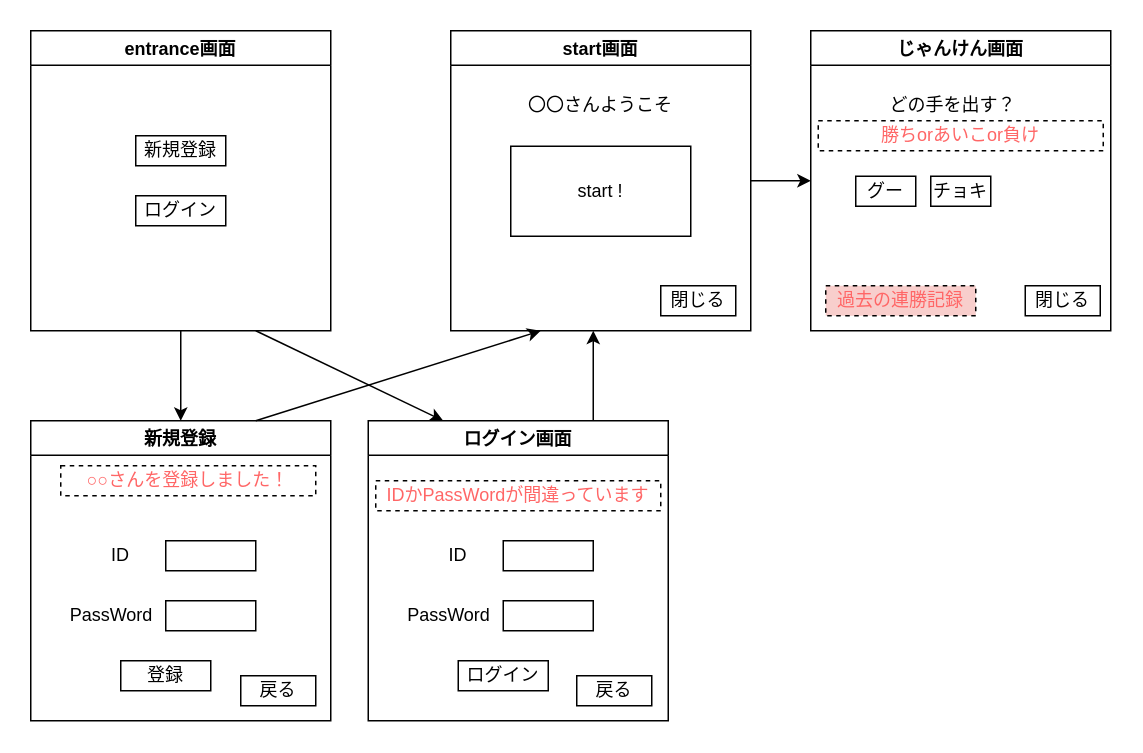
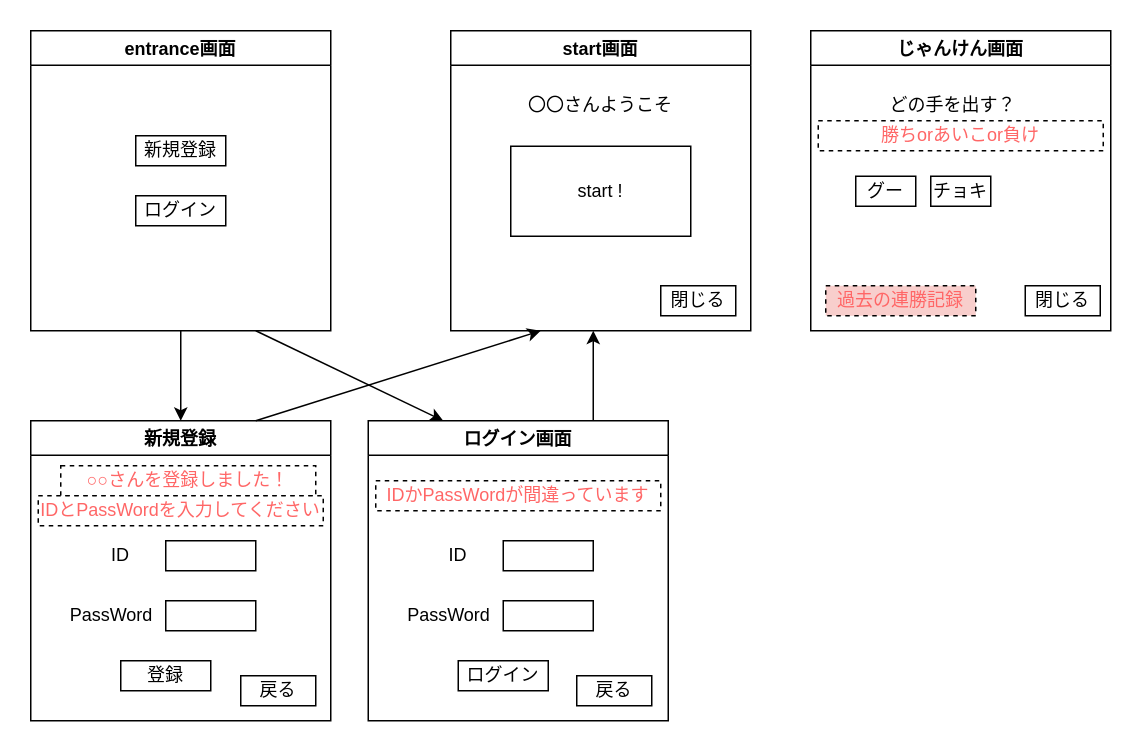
edge "start画面" -> "じゃんけん画面": removed
node "IDとPassWordを入力してください": added
